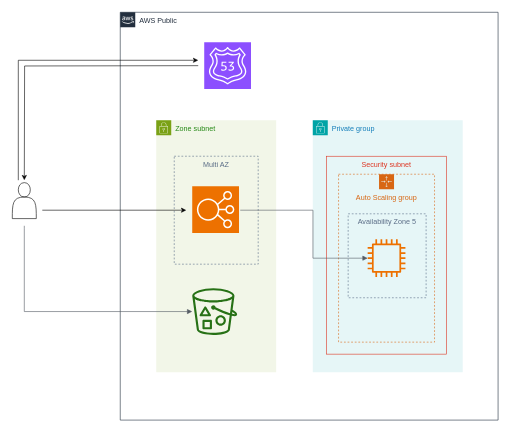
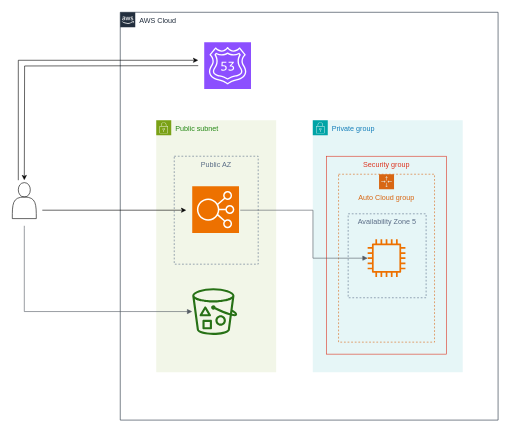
node "AWS Public": label "AWS Public" -> "AWS Cloud"
node "Zone subnet": label "Zone subnet" -> "Public subnet"
node "Multi AZ": label "Multi AZ" -> "Public AZ"
node "Security subnet": label "Security subnet" -> "Security group"
node "Auto Scaling group": label "Auto Scaling group" -> "Auto Cloud group"
